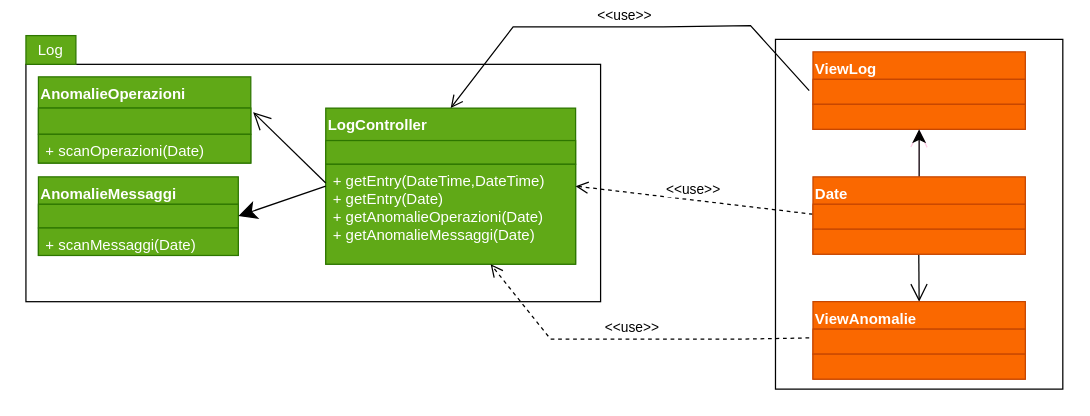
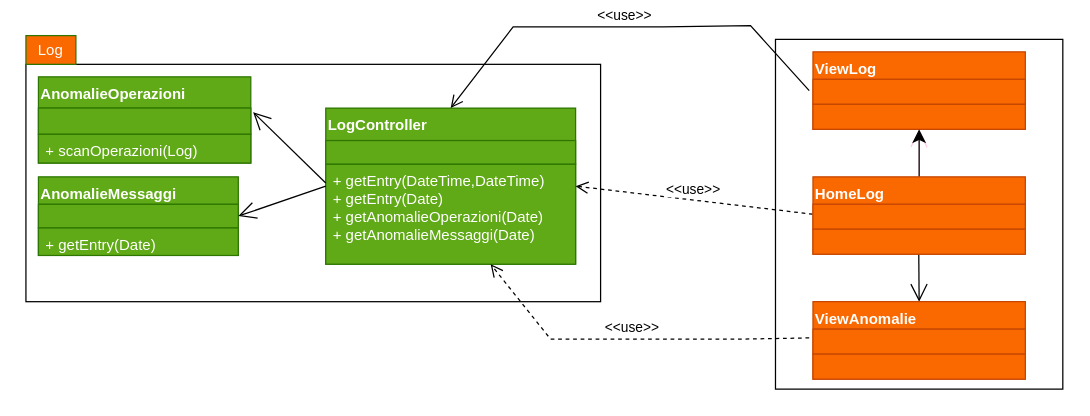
node "Log": fillcolor #60a917 -> #fa6800
node "+ scanOperazioni(Date)": label "+ scanOperazioni(Date)" -> "+ scanOperazioni(Log)"
node "Date": label "Date" -> "HomeLog"
edge "LogController" -> "AnomalieMessaggi": arrowhead classic -> open
node "+ scanMessaggi(Date)": label "+ scanMessaggi(Date)" -> "+ getEntry(Date)"
